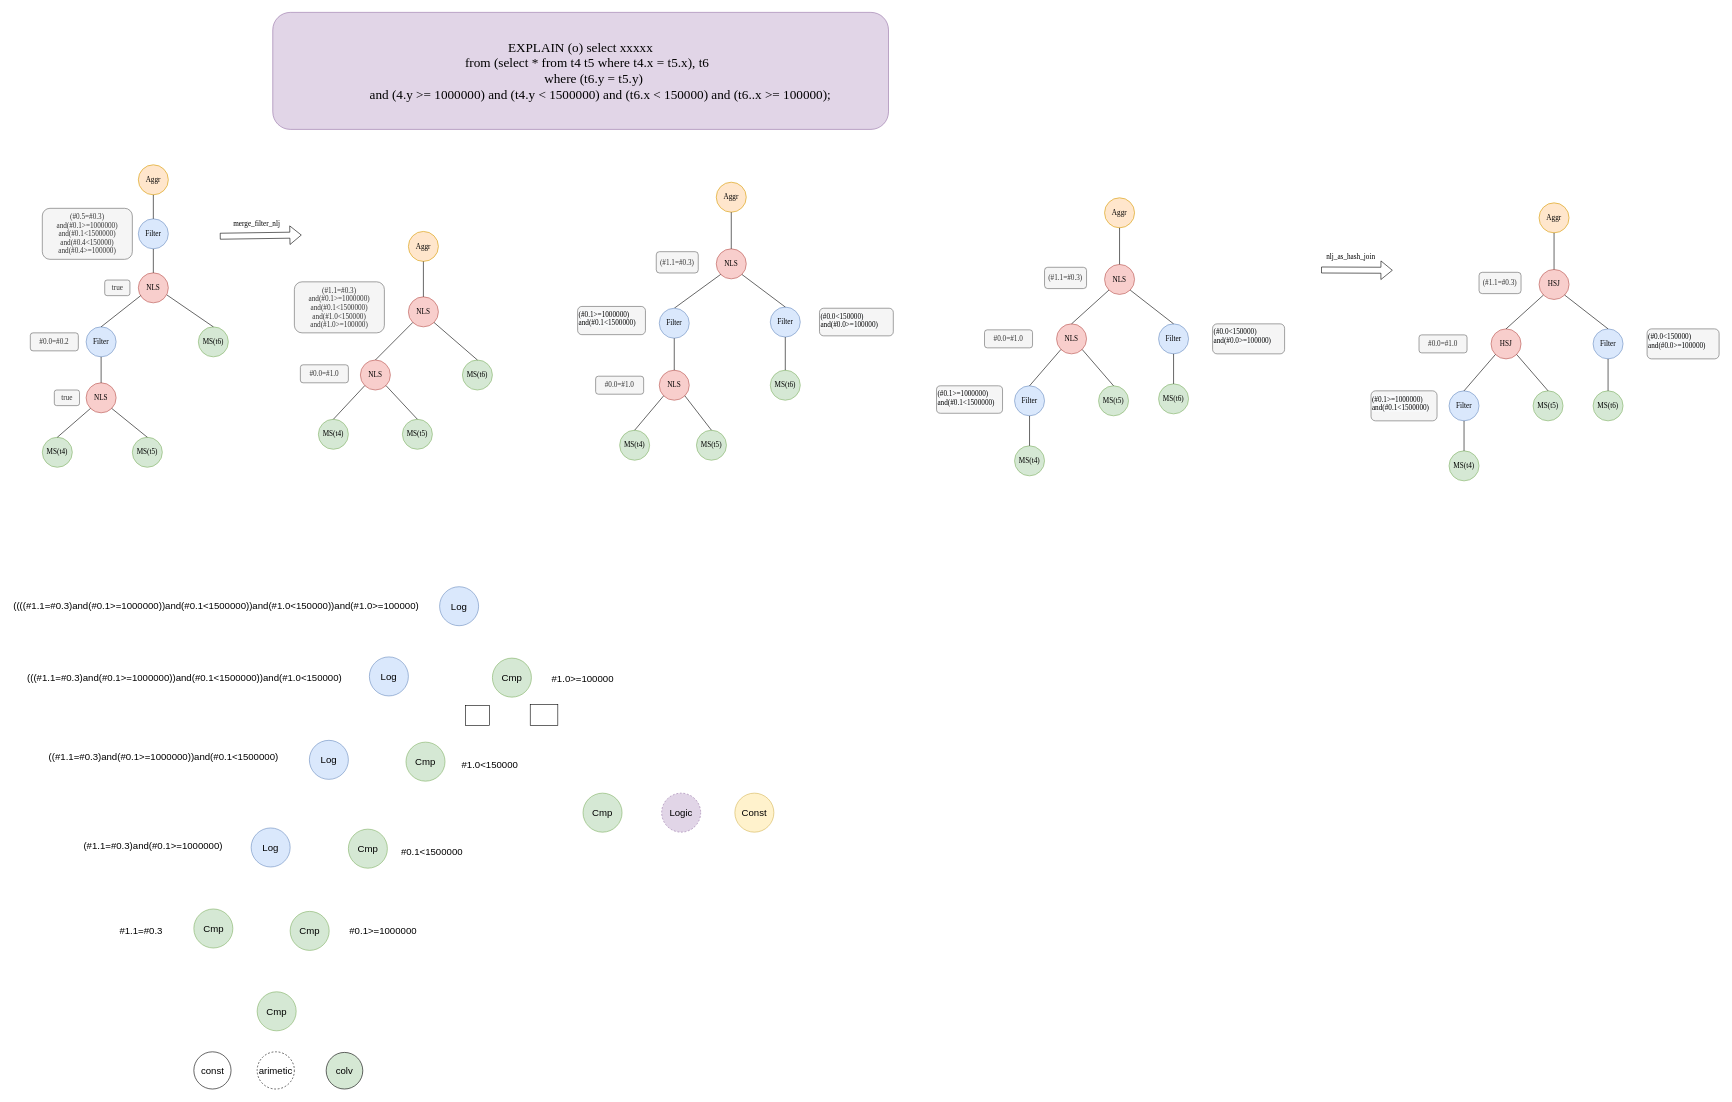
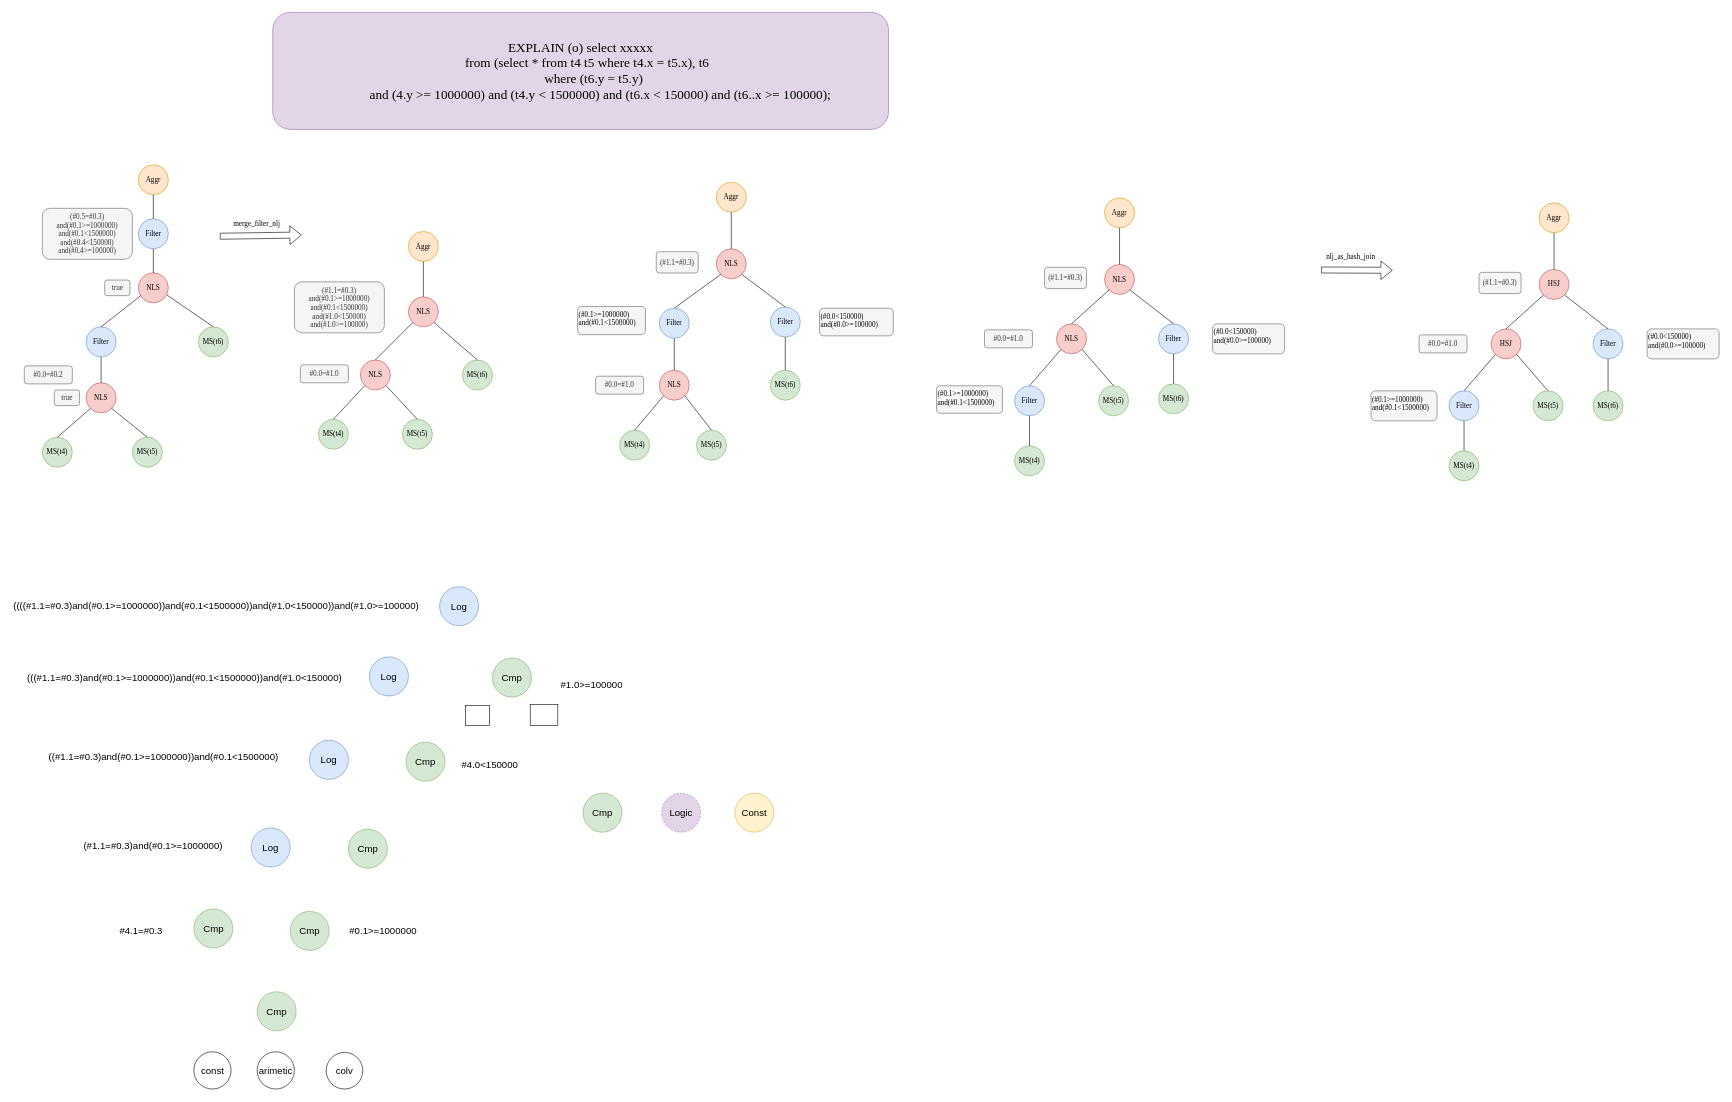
node "#0.0=#0.2": moved (54, 342) -> (48, 375)
node "#1.0>=100000": moved (590, 681) -> (599, 687)
node "#1.0<150000": label "#1.0<150000" -> "#4.0<150000"
node "#0.1<1500000": removed
node "#1.1=#0.3": label "#1.1=#0.3" -> "#4.1=#0.3"
node "arimetic": style dashed -> solid
node "colv": fillcolor #d5e8d4 -> #ffffff
